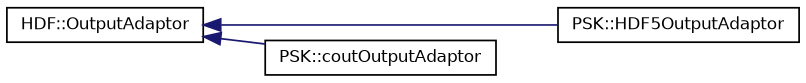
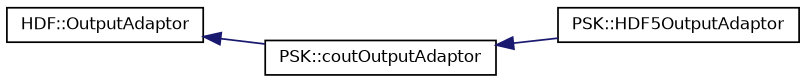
edge "PSK::HDF5OutputAdaptor" -> "HDF::OutputAdaptor": now "PSK::HDF5OutputAdaptor" -> "PSK::coutOutputAdaptor"
